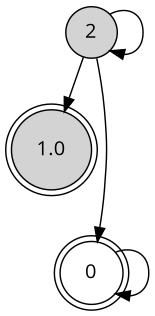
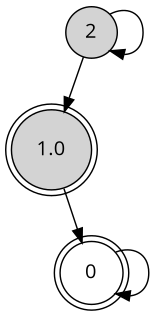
edge "2" -> "0": now "1.0" -> "0"
